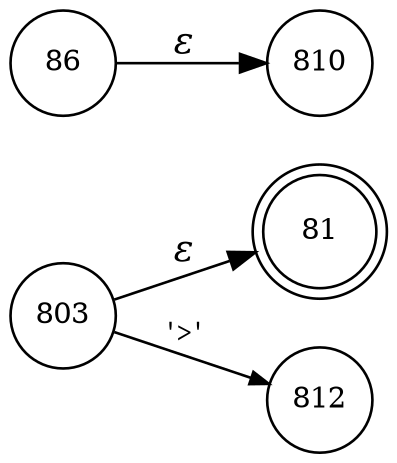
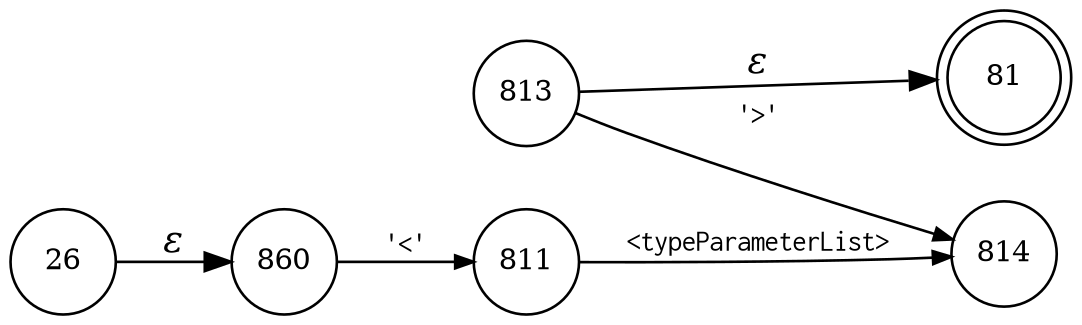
node "86": label "86" -> "26"
node "810": label "810" -> "860"
node "811": added
node "803": label "803" -> "813"
node "812": label "812" -> "814"
